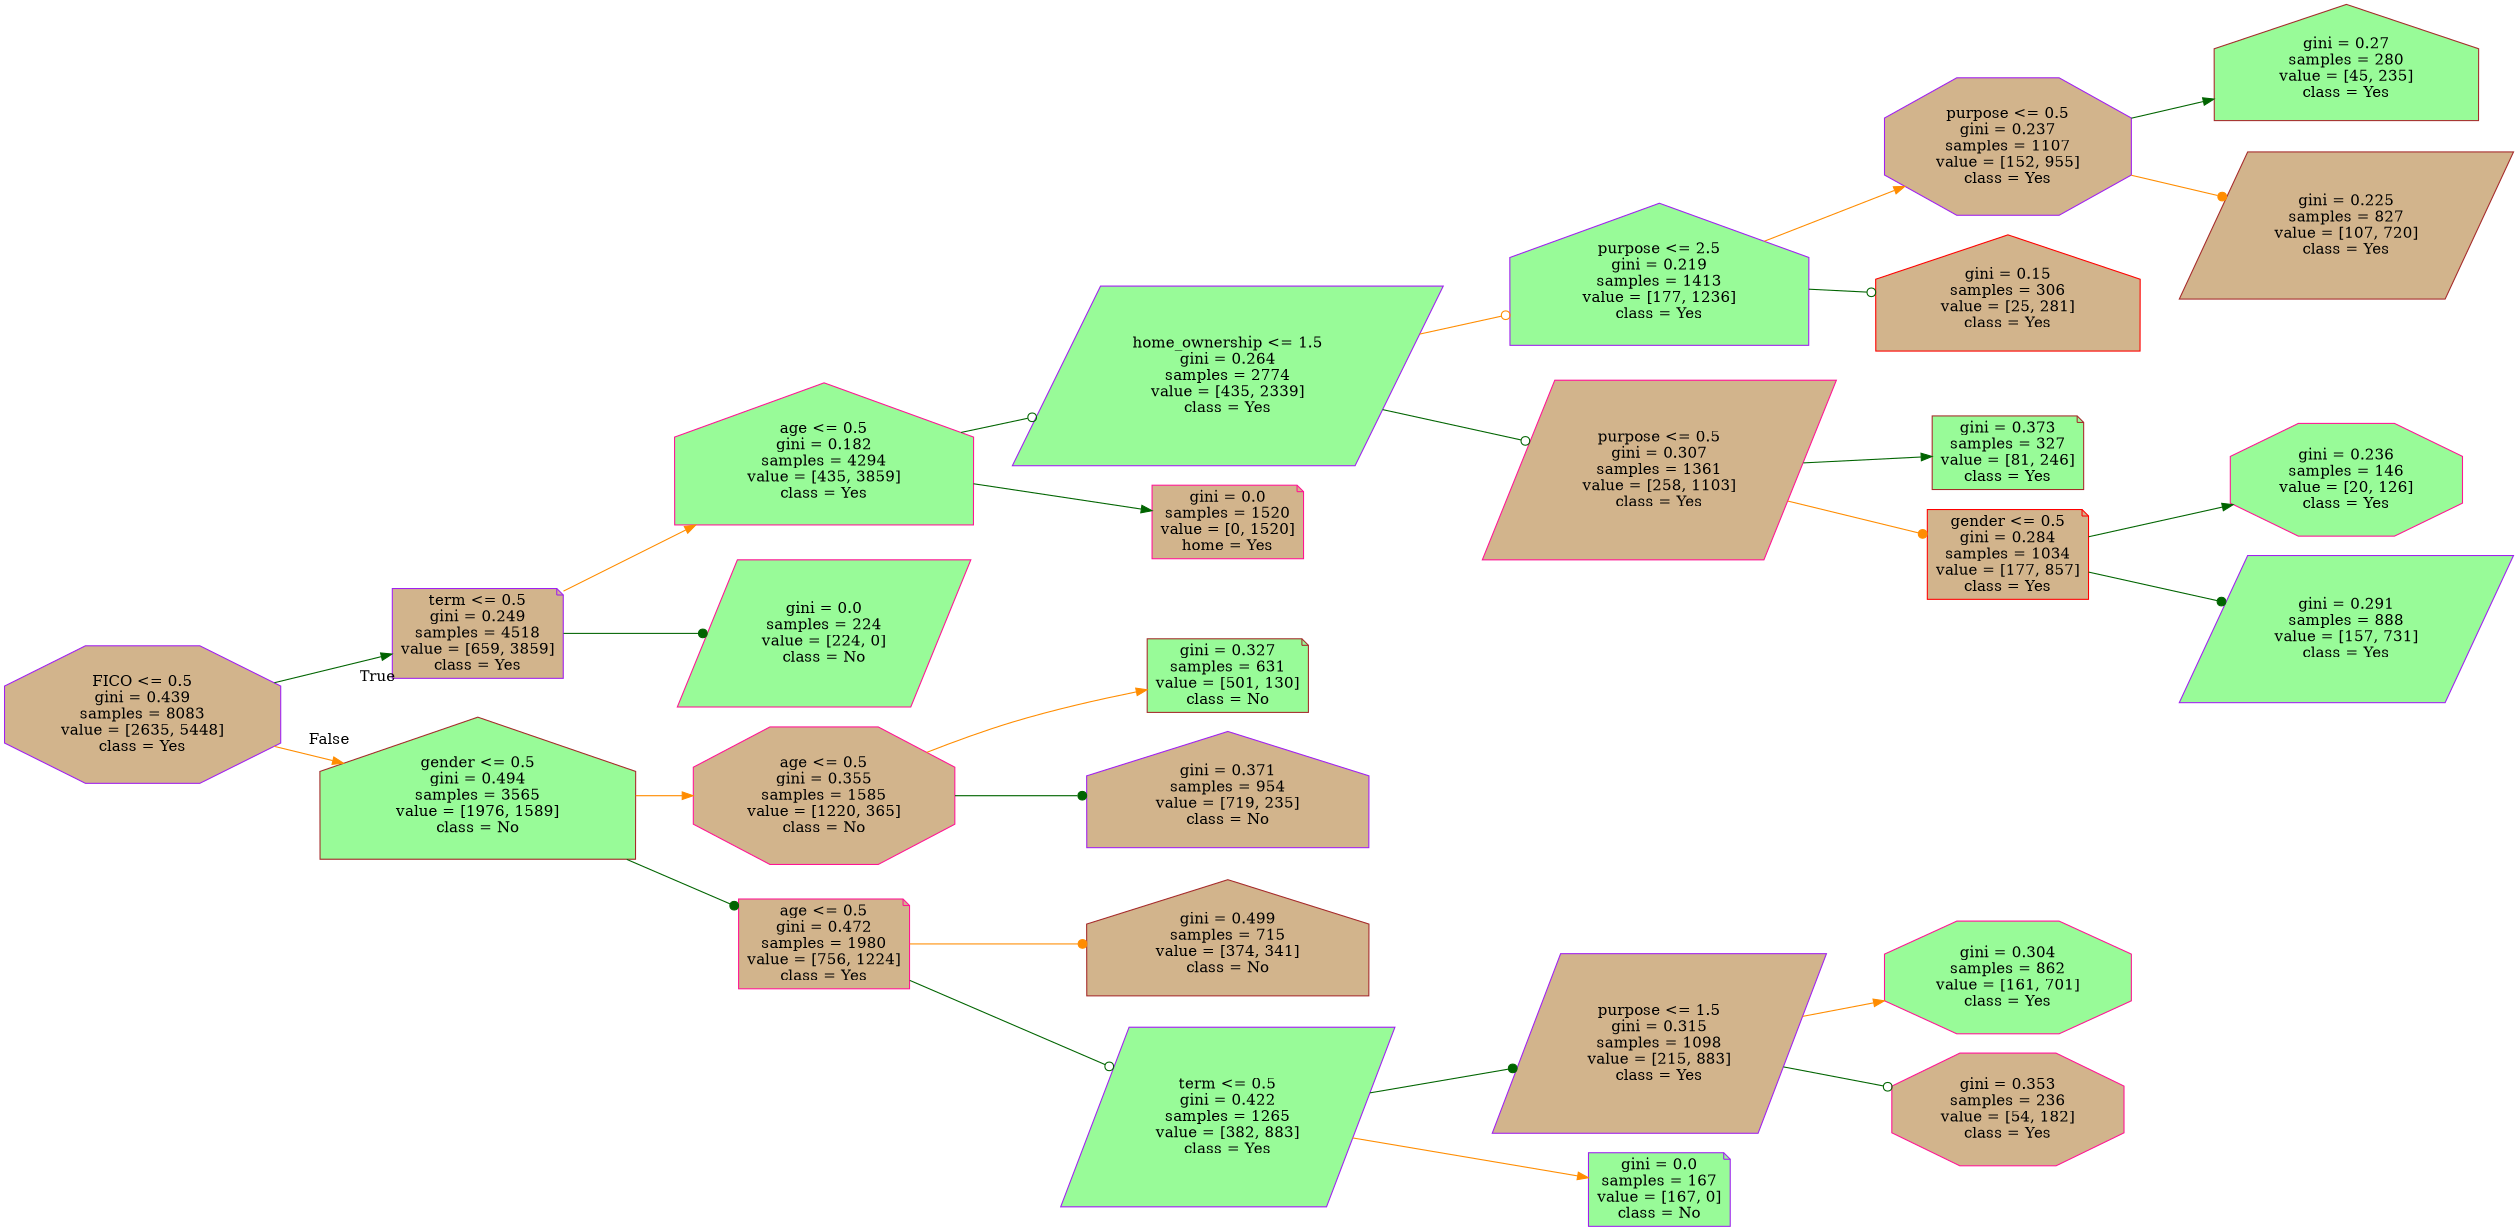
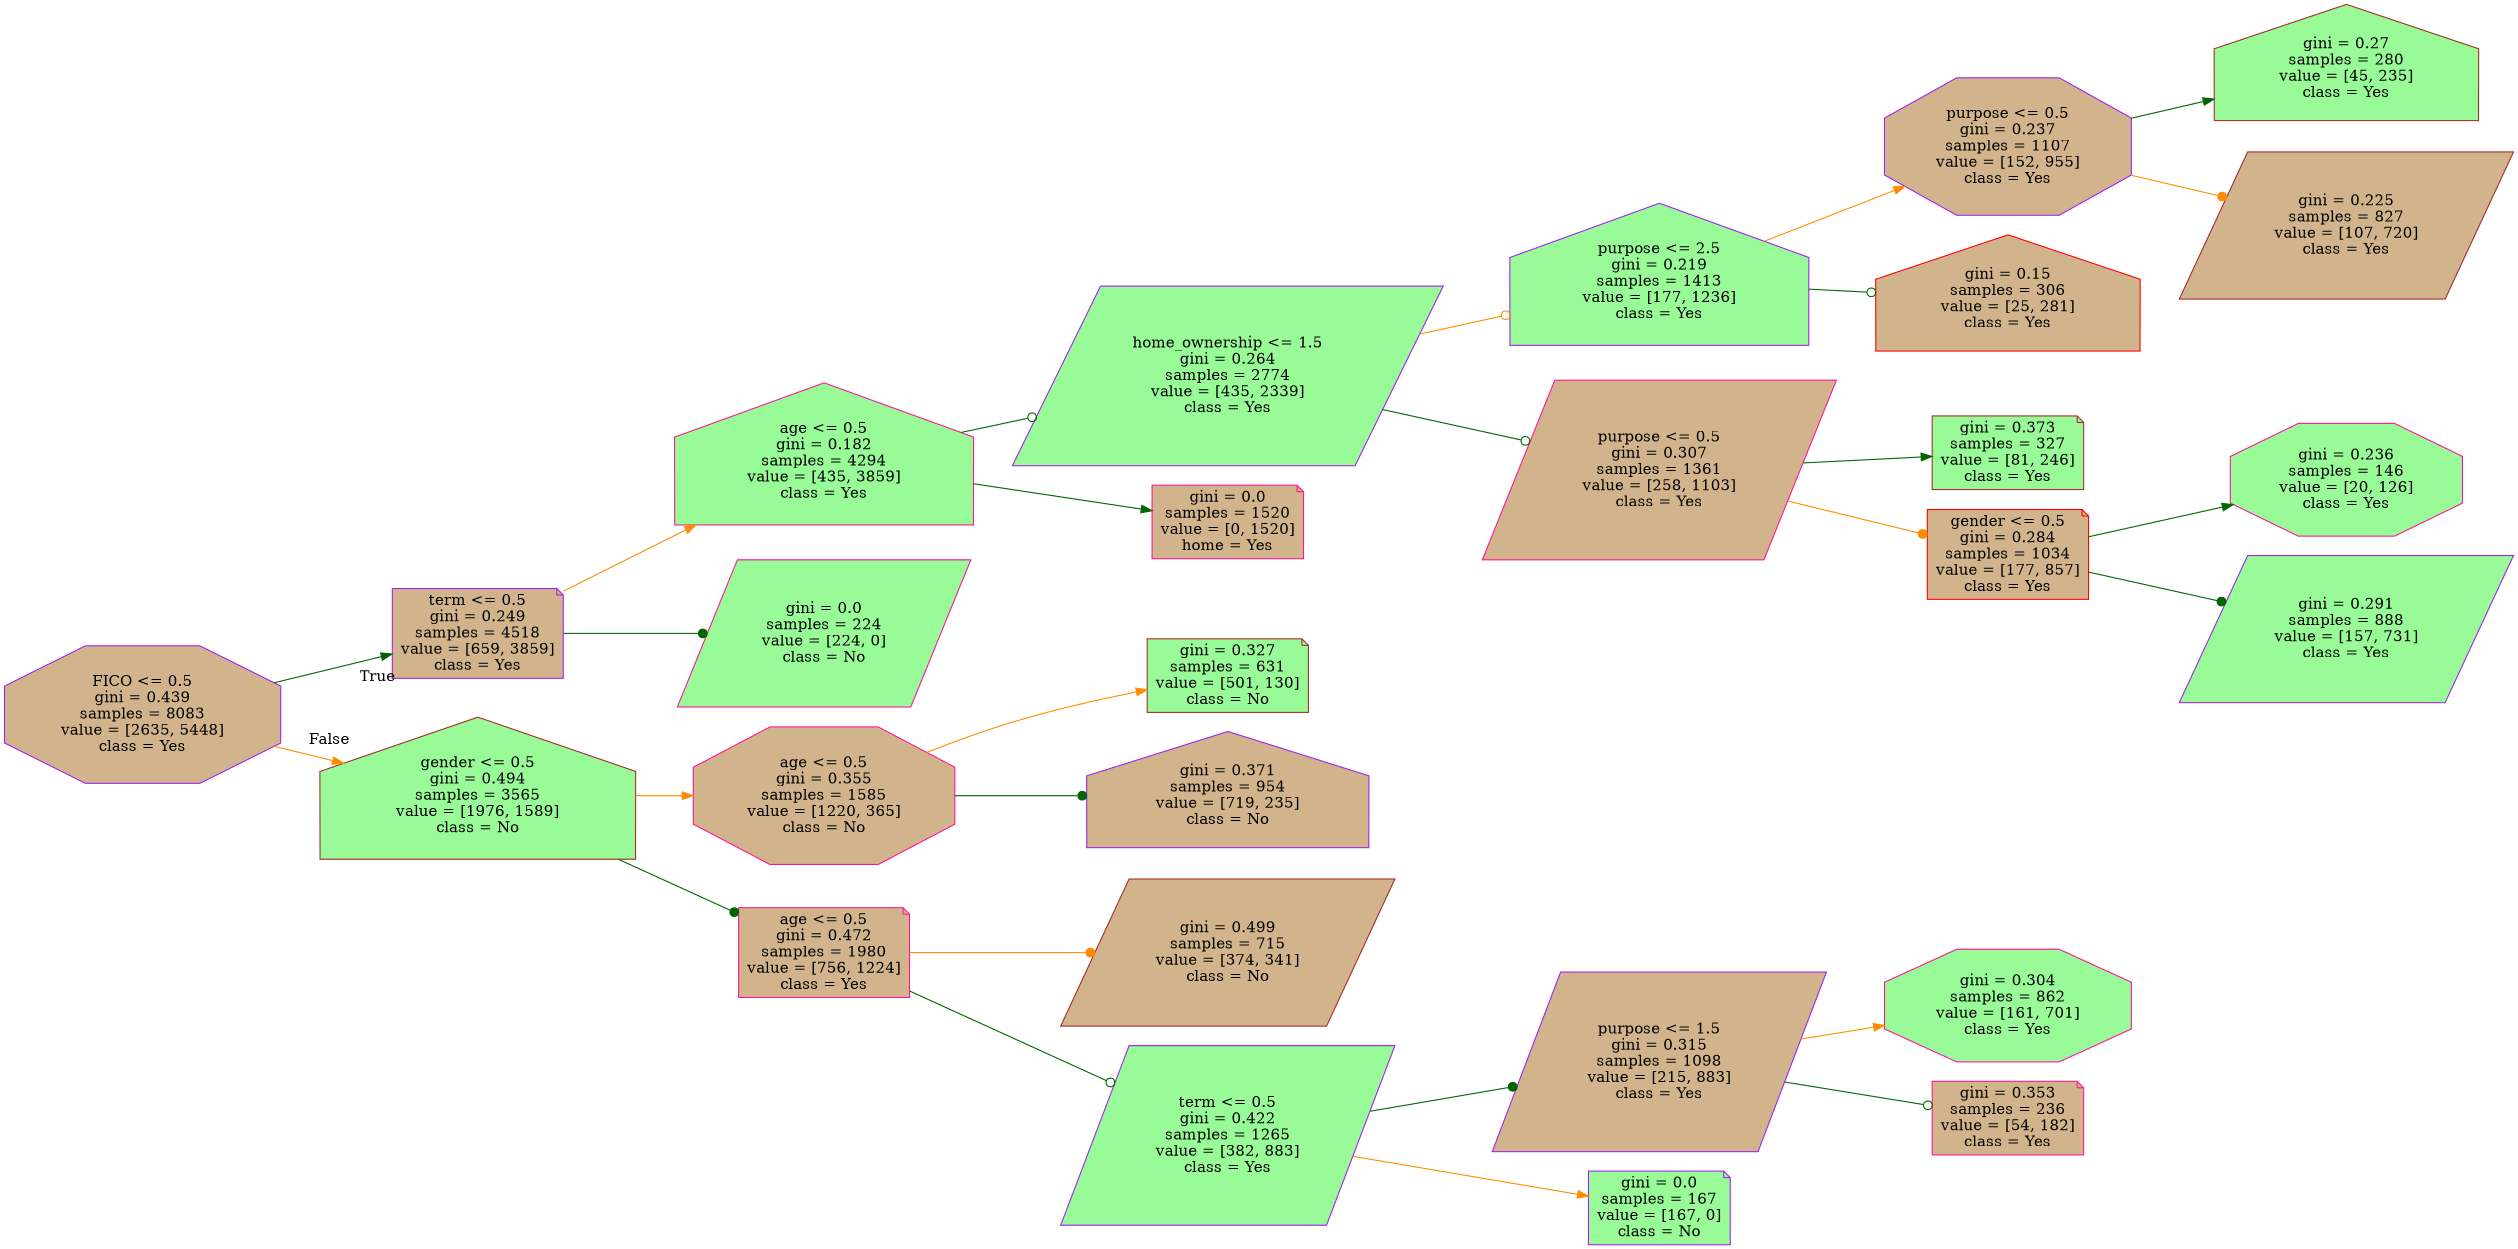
node "gini = 0.499 samples = 715 value = [374, 341] class = No": shape house -> parallelogram
node "gini = 0.353 samples = 236 value = [54, 182] class = Yes": shape octagon -> note
